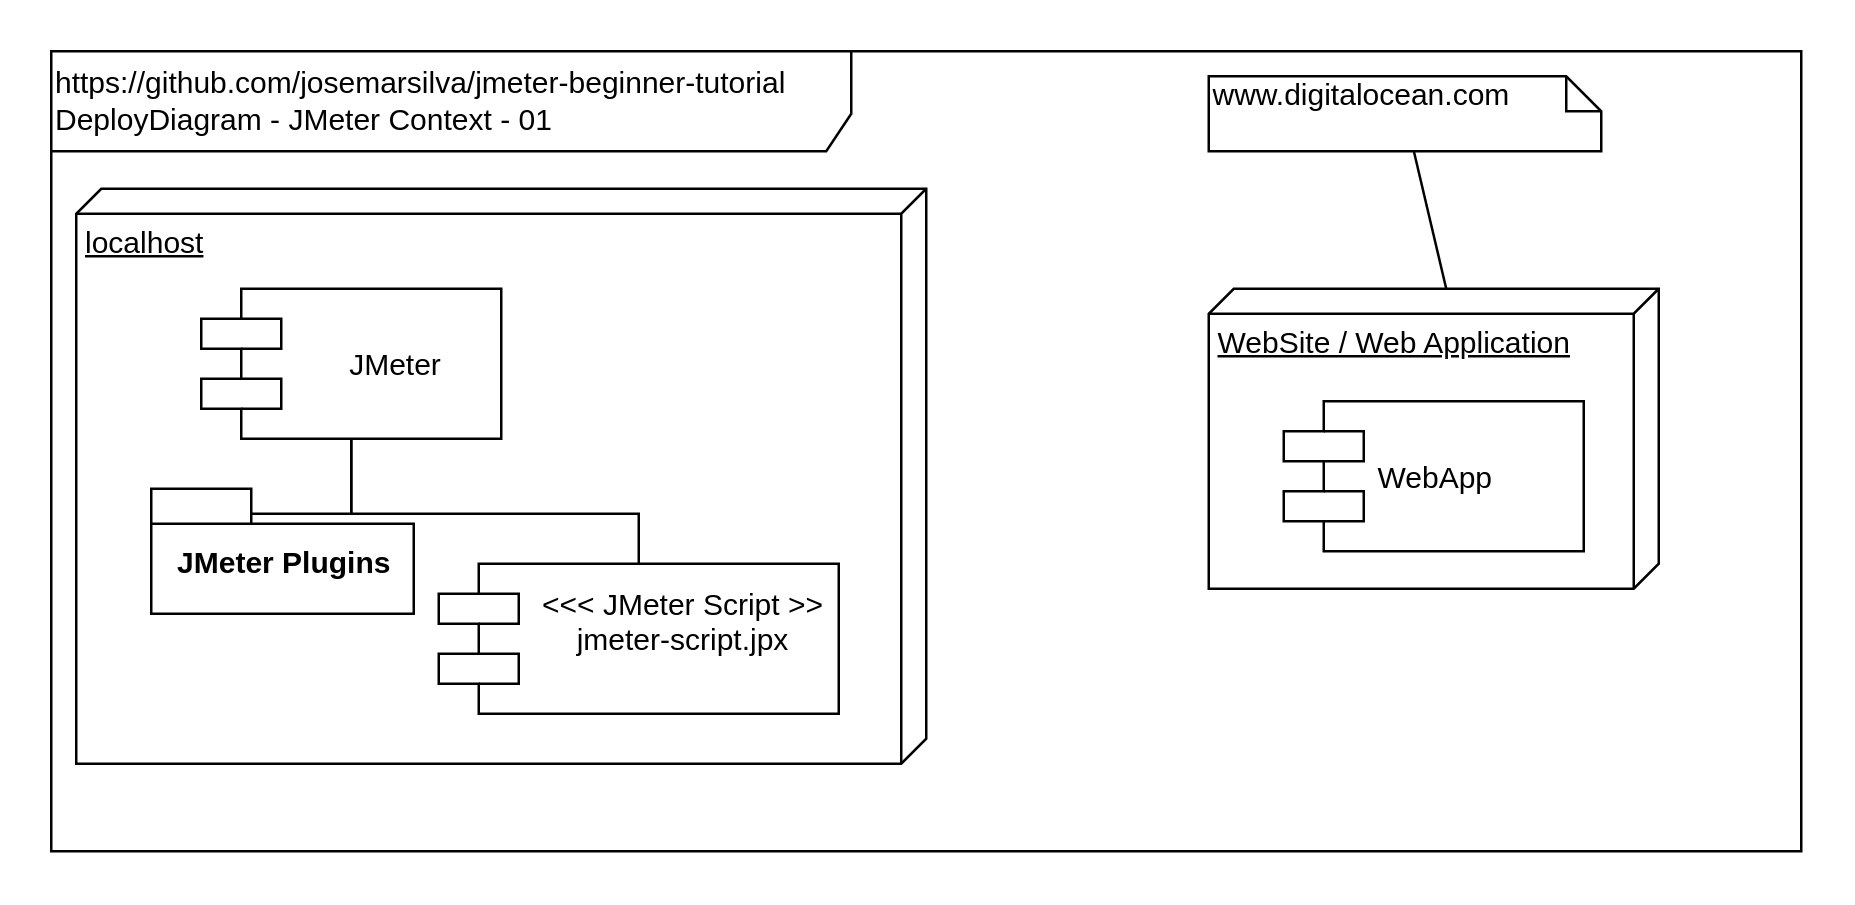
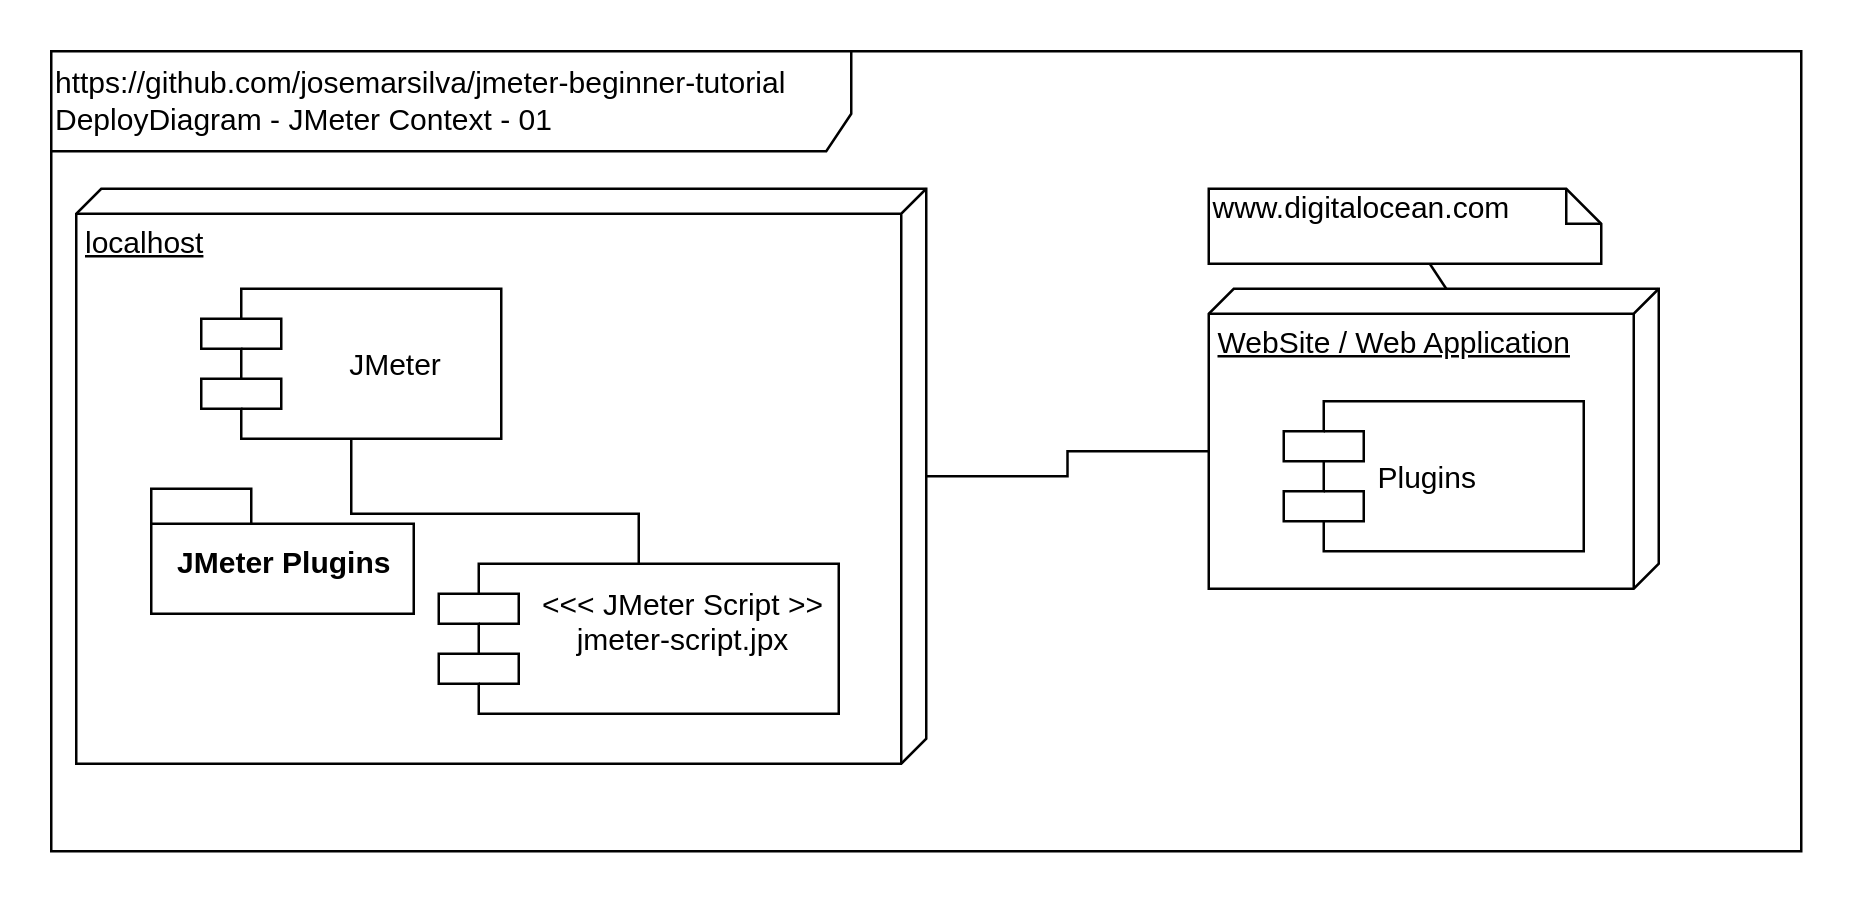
node "www.digitalocean.com": moved (1405, 114) -> (1405, 226)
edge "WebSite / Web Application" -- "localhost": added
node "WebApp": label "WebApp" -> "Plugins"
edge "JMeter" -- "JMeter Plugins": removed
